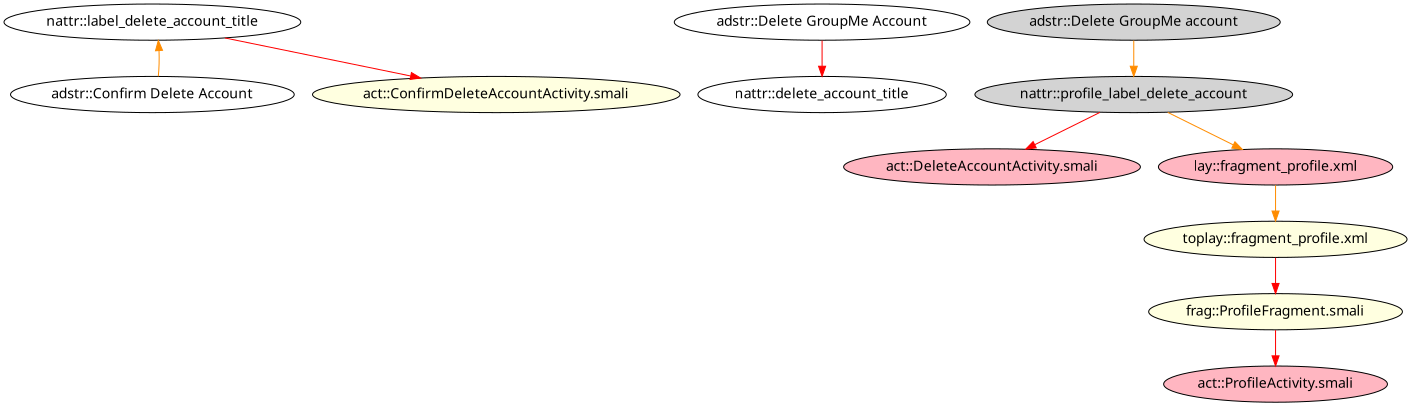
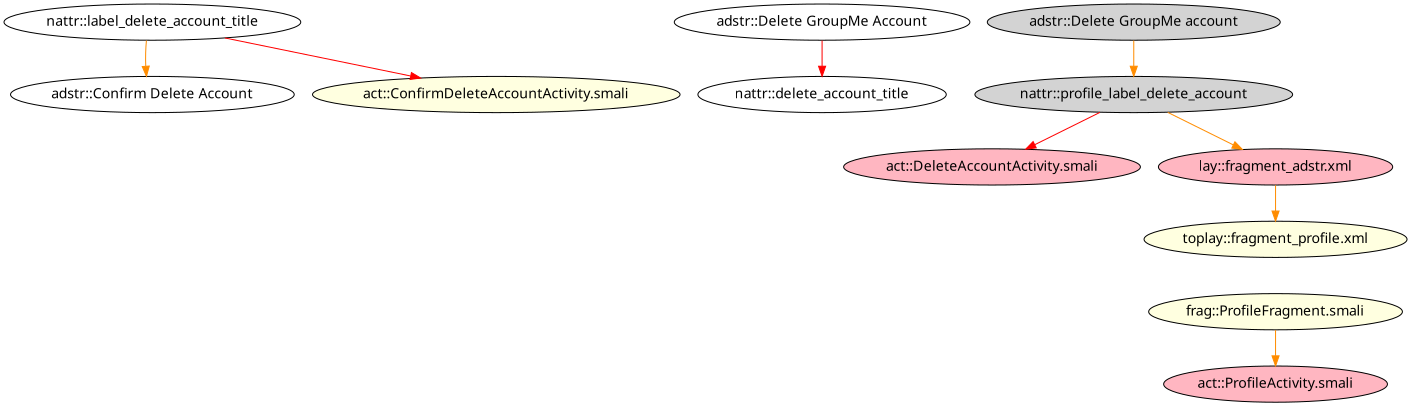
edge "adstr::Confirm Delete Account" -> "nattr::label_delete_account_title": reversed
node "lay::fragment_profile.xml": label "lay::fragment_profile.xml" -> "lay::fragment_adstr.xml"
edge "toplay::fragment_profile.xml" -> "frag::ProfileFragment.smali": removed
edge "frag::ProfileFragment.smali" -> "act::ProfileActivity.smali": color red -> darkorange
